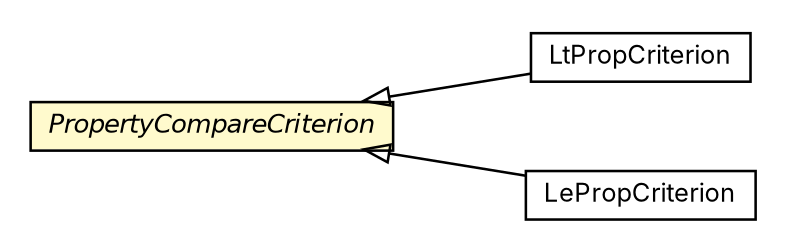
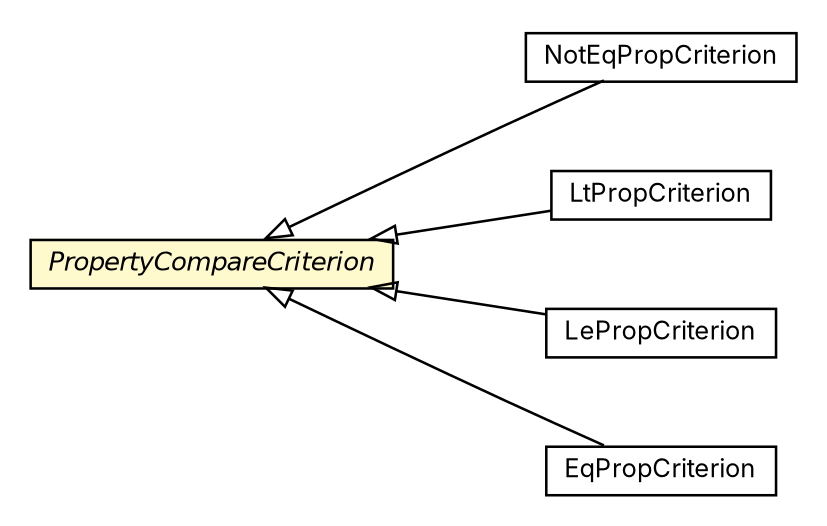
node "NotEqPropCriterion": added
node "EqPropCriterion": added
